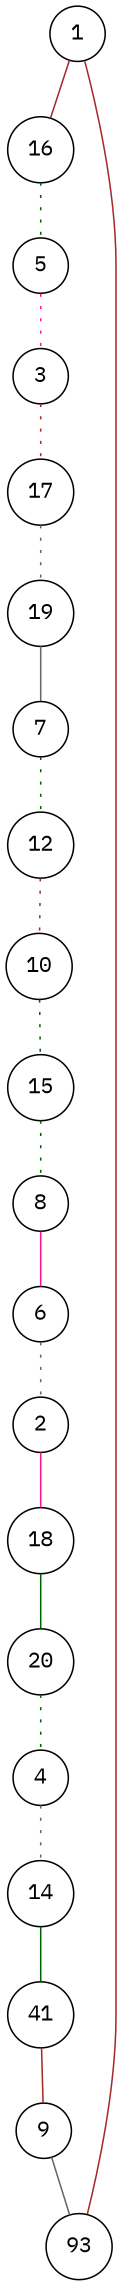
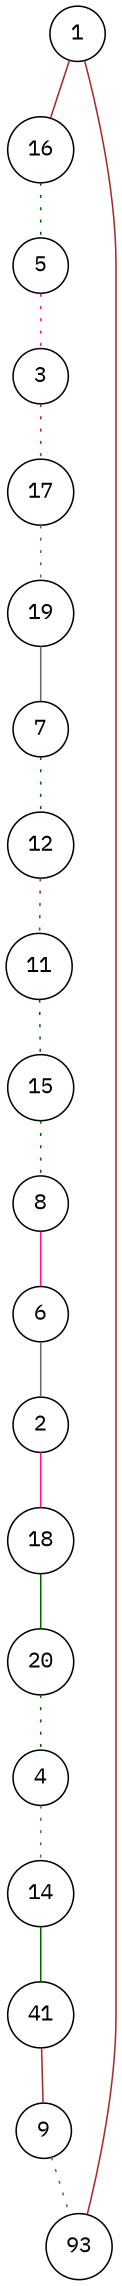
node "10": label "10" -> "11"
edge "6" -- "2": style dotted -> solid
edge "9" -- "93": style solid -> dotted
